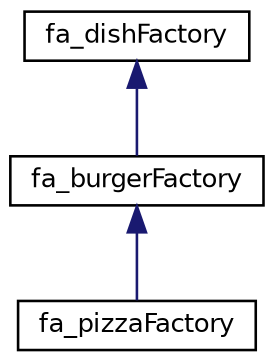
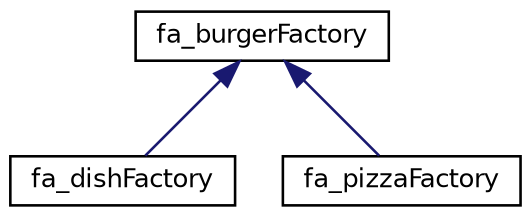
edge "fa_burgerFactory" -> "fa_dishFactory": reversed
